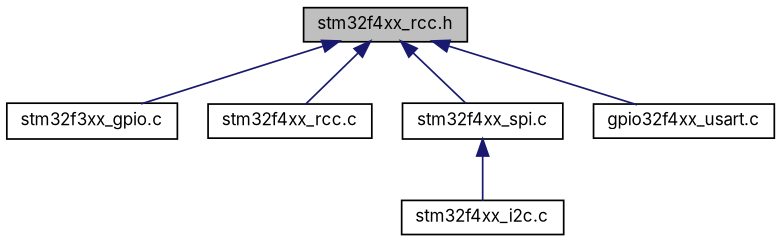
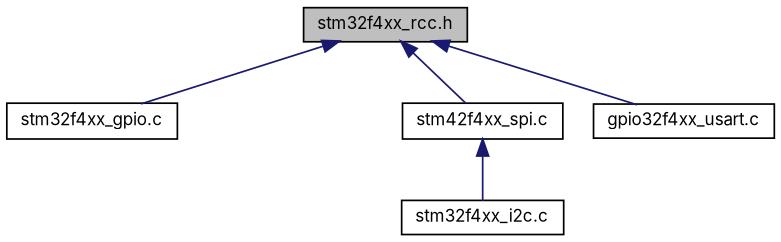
node "stm32f3xx_gpio.c": label "stm32f3xx_gpio.c" -> "stm32f4xx_gpio.c"
node "stm32f4xx_rcc.c": removed
node "stm32f4xx_spi.c": label "stm32f4xx_spi.c" -> "stm42f4xx_spi.c"
